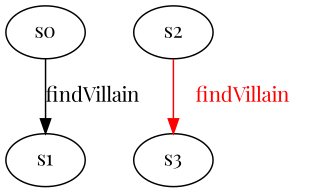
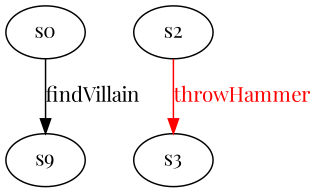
edge "s2" -> "s3": label "findVillain" -> "throwHammer"
node "s1": label "s1" -> "s9"
